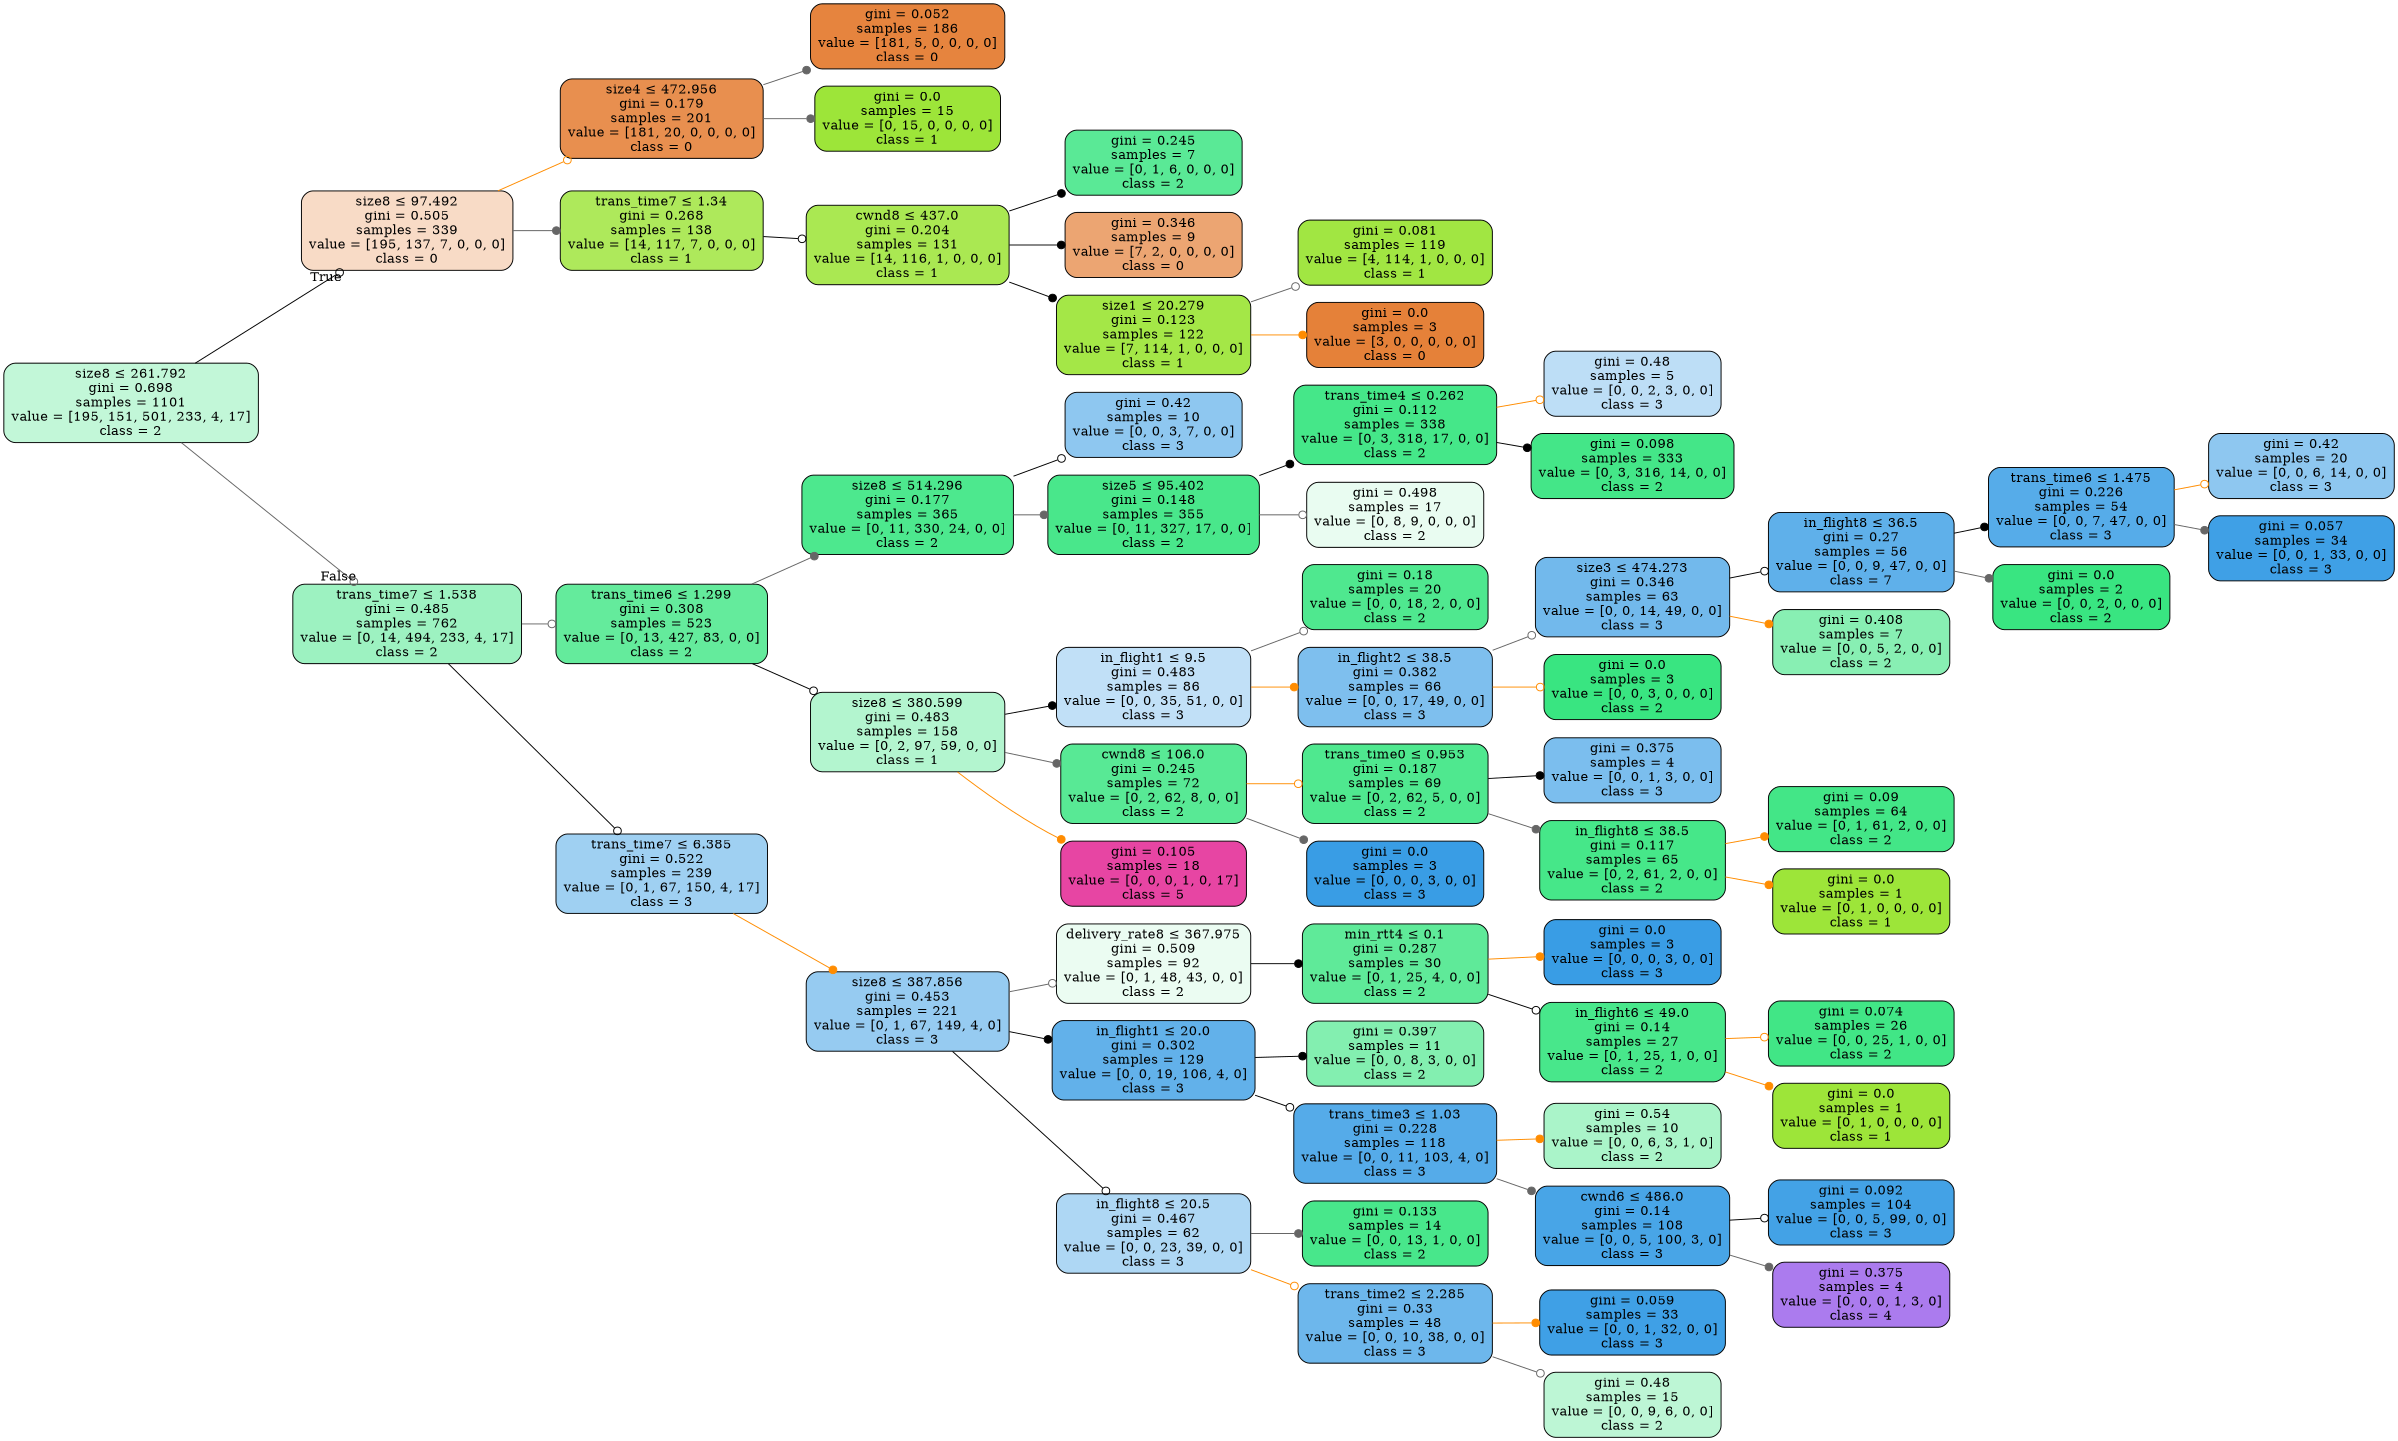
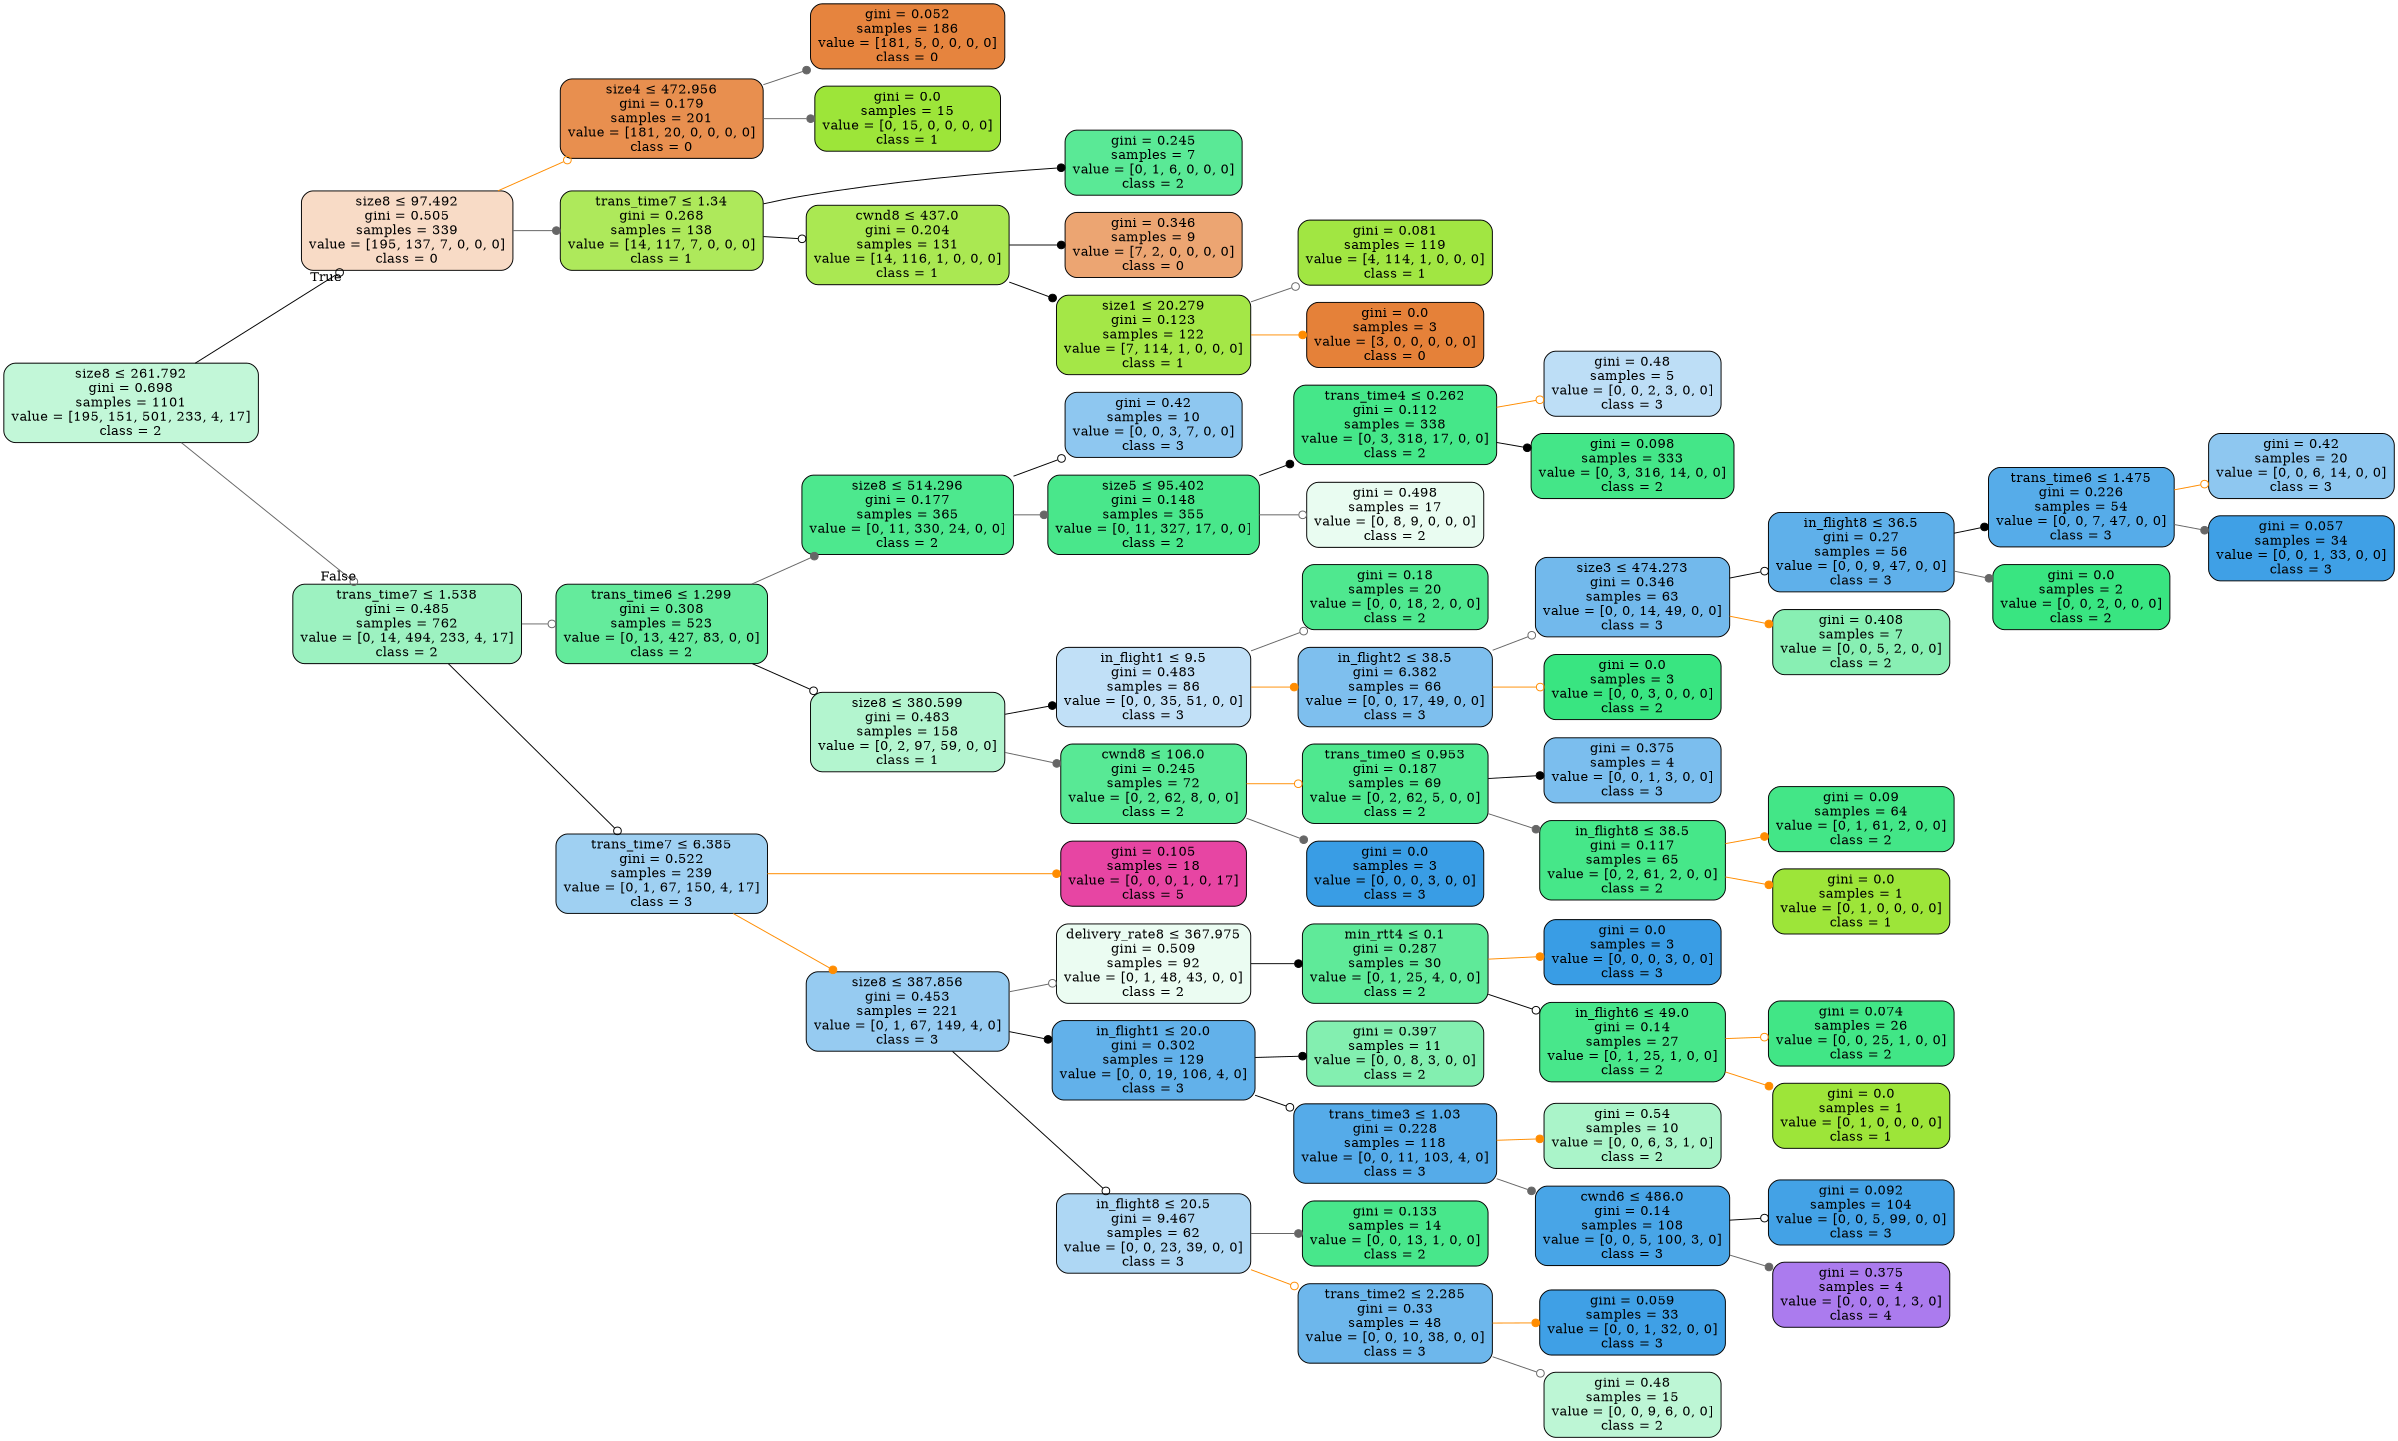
edge "cwnd8 ≤ 437.0" -> "gini = 0.245": now "trans_time7 ≤ 1.34" -> "gini = 0.245"
node "in_flight8 ≤ 36.5": text "class = 7" -> "class = 3"
node "in_flight2 ≤ 38.5": text "gini = 0.382" -> "gini = 6.382"
edge "size8 ≤ 380.599" -> "gini = 0.105": now "trans_time7 ≤ 6.385" -> "gini = 0.105"
node "in_flight8 ≤ 20.5": text "gini = 0.467" -> "gini = 9.467"
